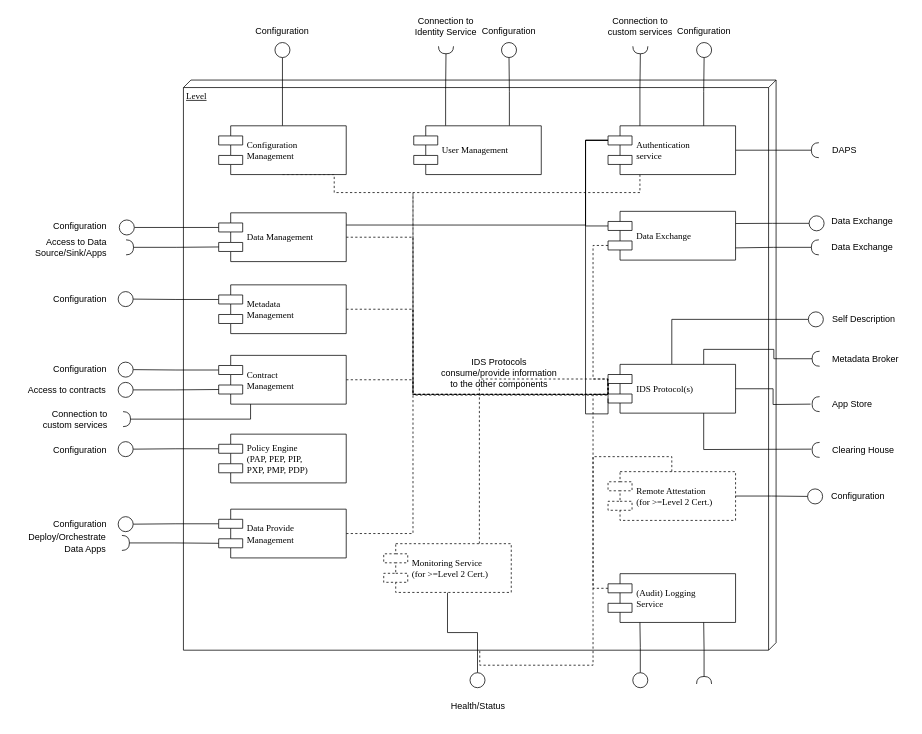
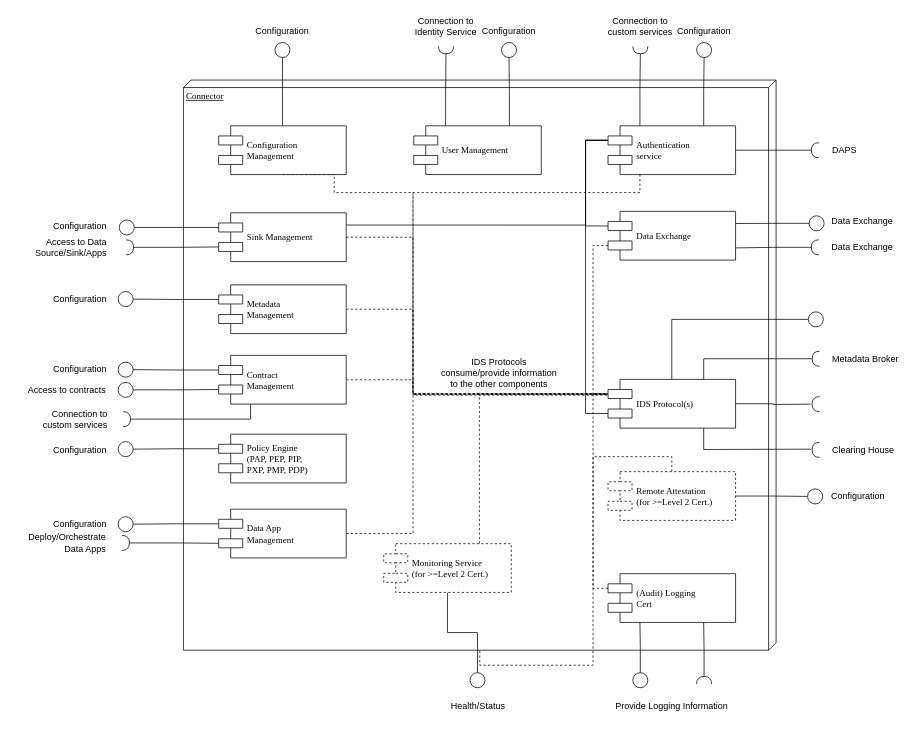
node "Level": label "Level" -> "Connector"
node "Data Management": label "Data Management" -> "Sink Management"
node "Self Description": removed
node "IDS Protocol(s)": moved (672, 389) -> (672, 404)
node "App Store": removed
node "Data Provide Management": label "Data Provide Management" -> "Data App Management"
node "(Audit) Logging Service": label "(Audit) Logging Service" -> "(Audit) Logging Cert"
node "Provide Logging Information": added
